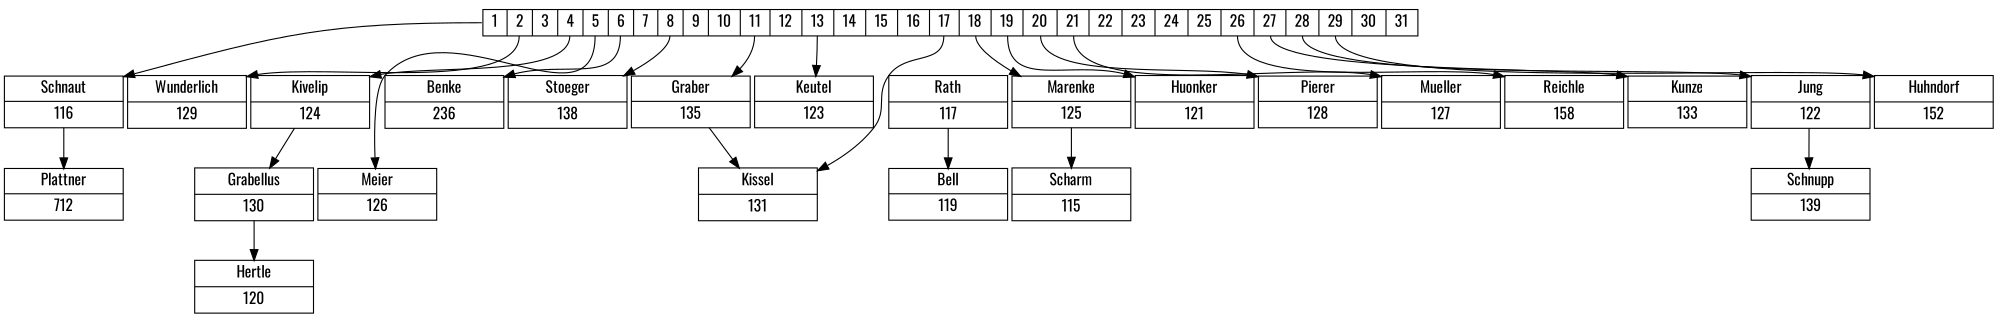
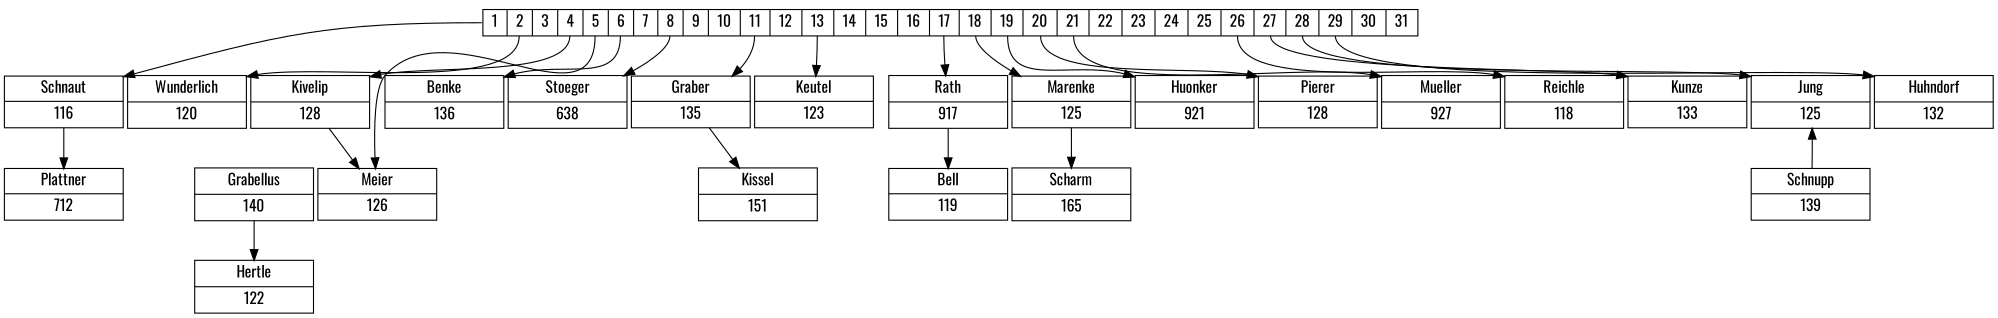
edge "1" -> "Kissel": now "1" -> "Rath"
node "Wunderlich": text "129" -> "120"
node "Kivelip": text "124" -> "128"
node "Benke": text "236" -> "136"
node "Stoeger": text "138" -> "638"
node "Rath": text "117" -> "917"
node "Huonker": text "121" -> "921"
node "Mueller": text "127" -> "927"
node "Reichle": text "158" -> "118"
node "Jung": text "122" -> "125"
node "Huhndorf": text "152" -> "132"
edge "Kivelip" -> "Grabellus": now "Kivelip" -> "Meier"
edge "Jung" -> "Schnupp": reversed
node "Grabellus": text "130" -> "140"
node "Kissel": text "131" -> "151"
node "Scharm": text "115" -> "165"
node "Hertle": text "120" -> "122"
